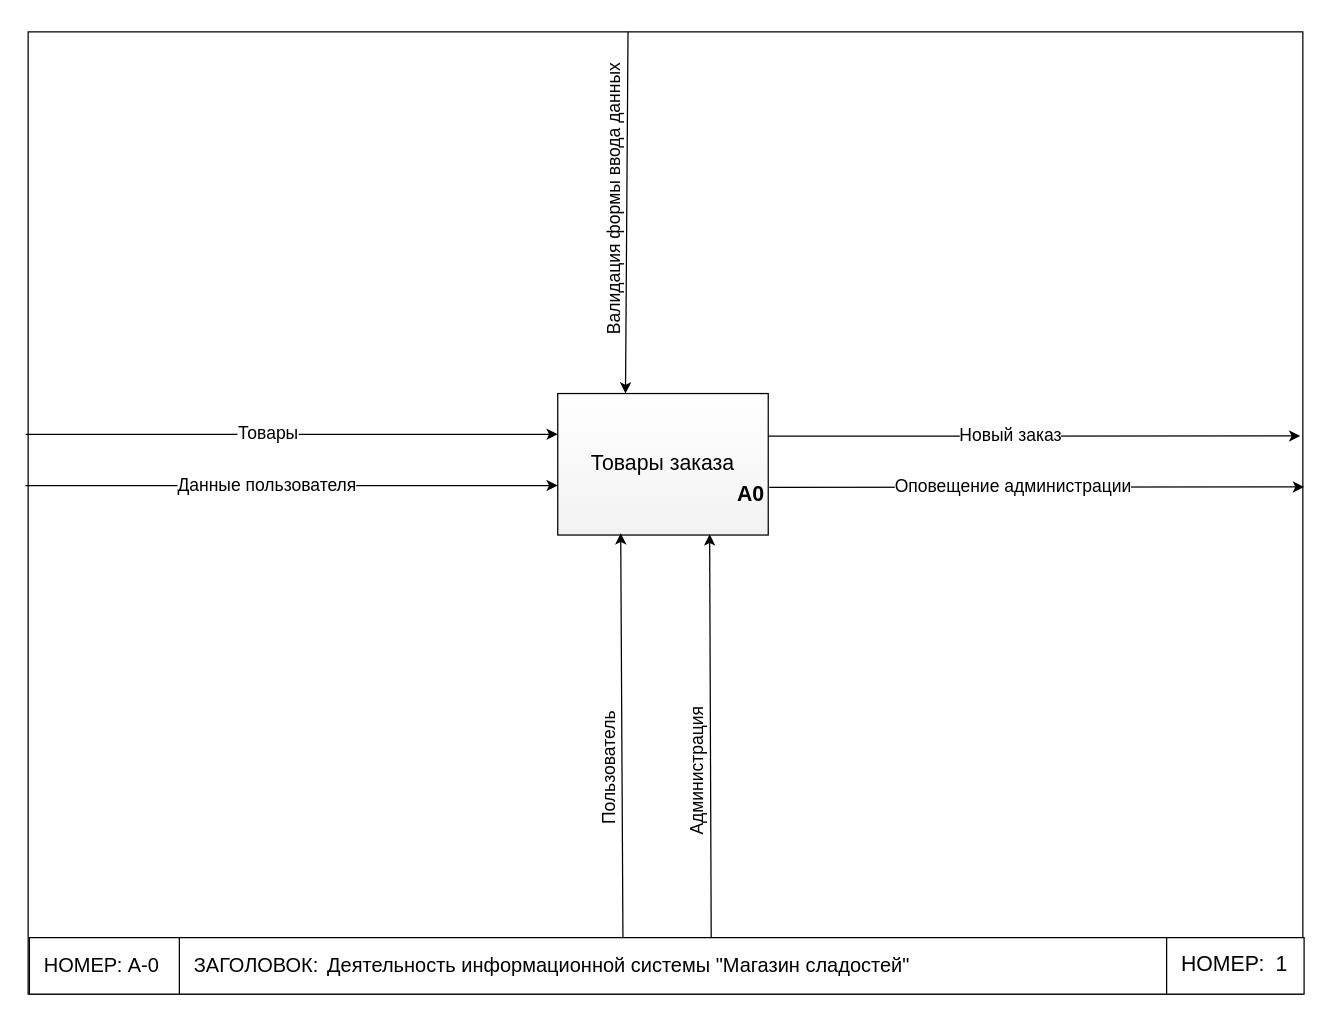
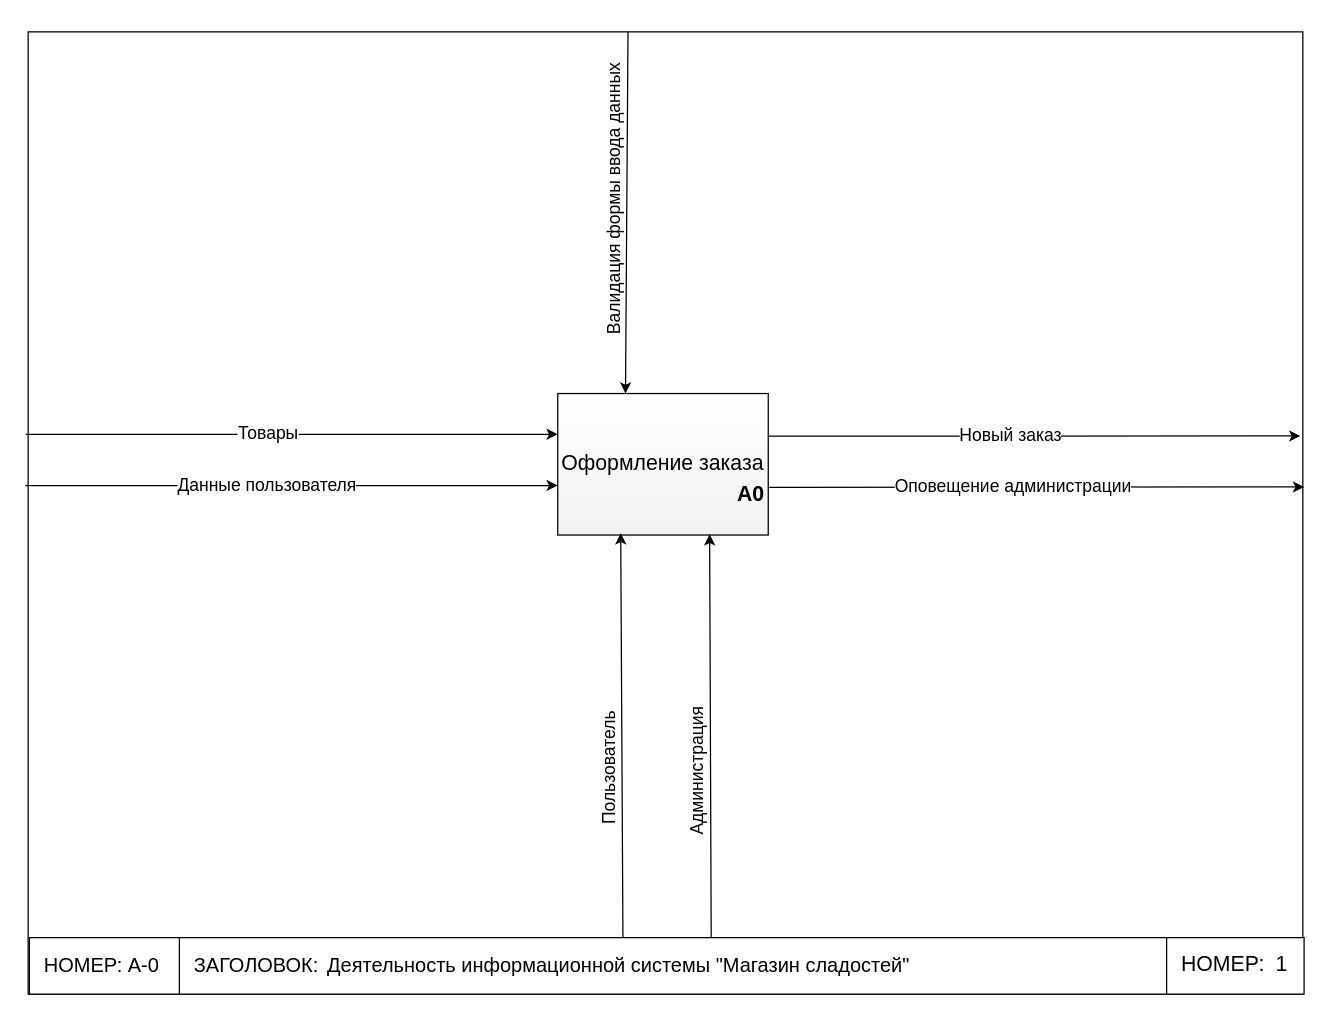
node "Товары заказа": label "Товары заказа" -> "Оформление заказа"
